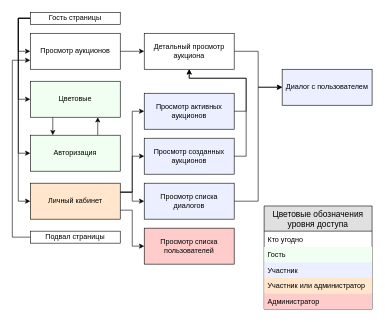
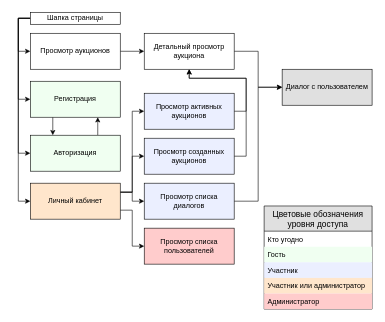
node "Гость страницы": label "Гость страницы" -> "Шапка страницы"
node "Диалог с пользователем": fillcolor #ebefff -> #e0e0e0
node "Цветовые": label "Цветовые" -> "Регистрация"
edge "Подвал страницы" -> "Просмотр аукционов": removed
node "Подвал страницы": removed
